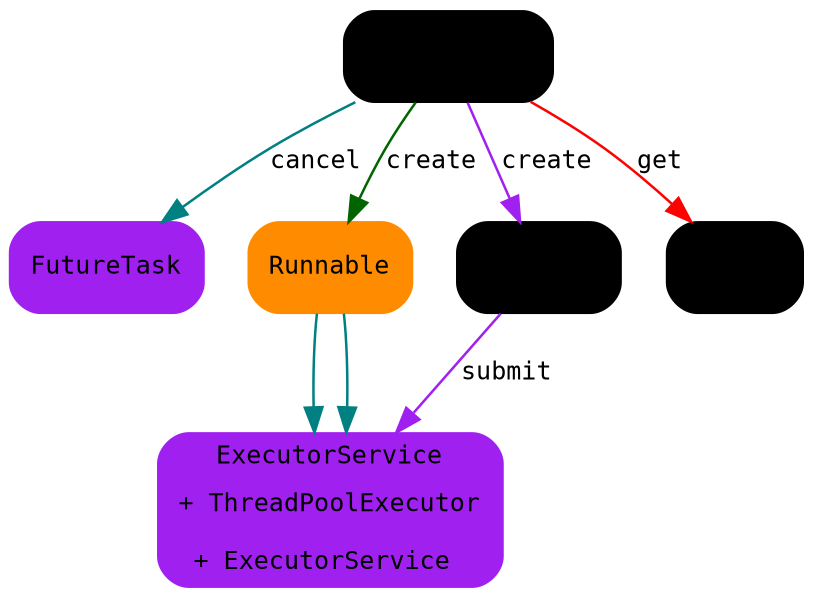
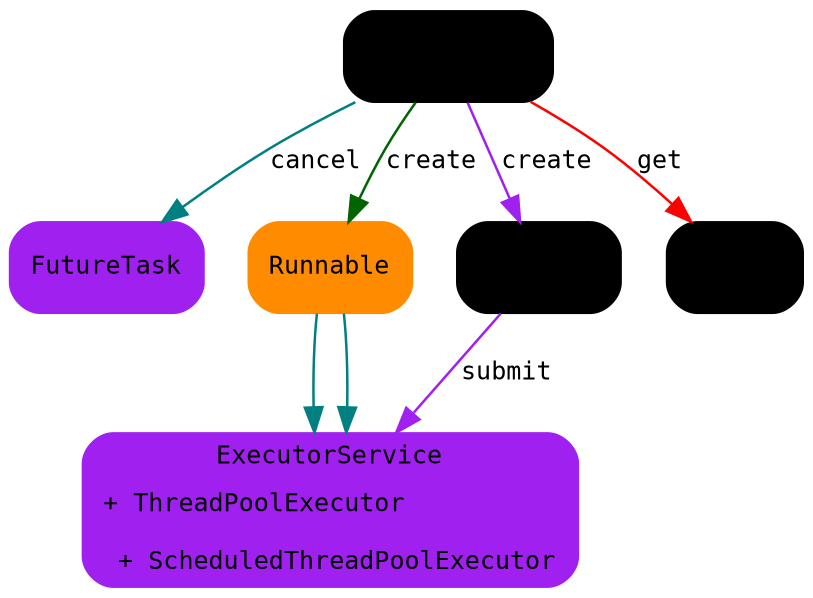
node "ExecutorService": text "+ ExecutorService" -> "+ ScheduledThreadPoolExecutor"
